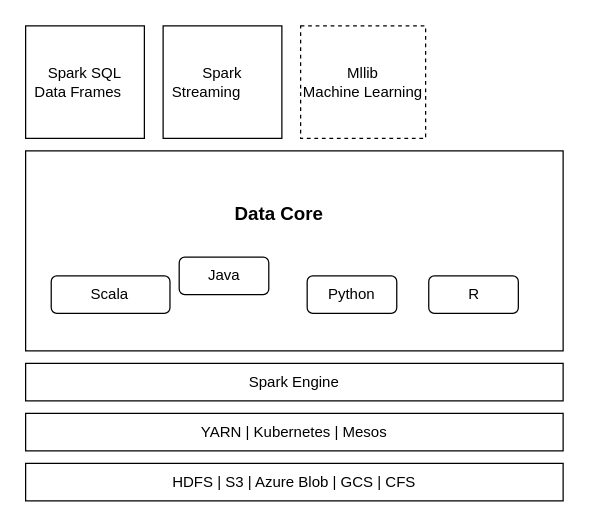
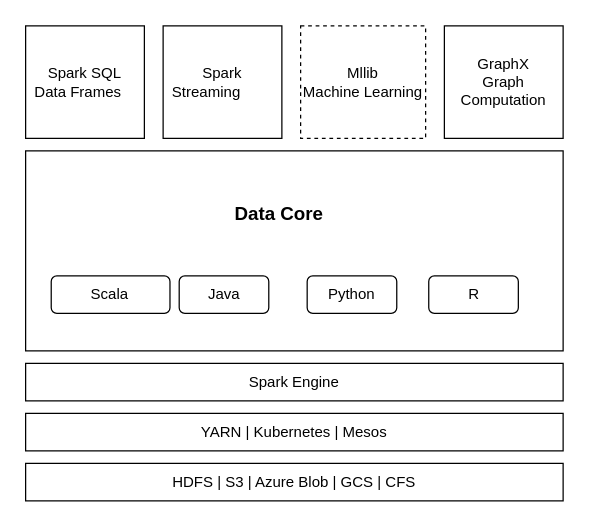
node "GraphX Graph Computation": added
node "Java": moved (224, 276) -> (224, 294)
